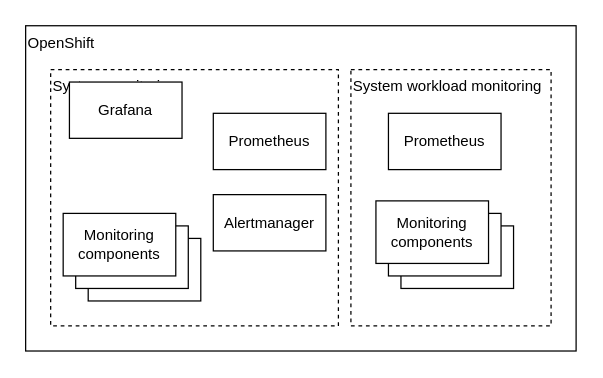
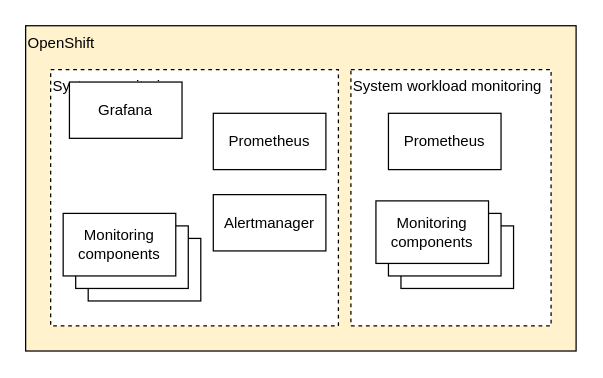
node "OpenShift": fillcolor #ffffff -> #fff2cc
